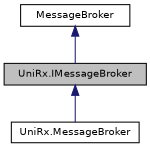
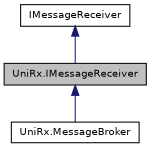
node "MessageBroker": label "MessageBroker" -> "IMessageReceiver"
node "UniRx.IMessageBroker": label "UniRx.IMessageBroker" -> "UniRx.IMessageReceiver"
